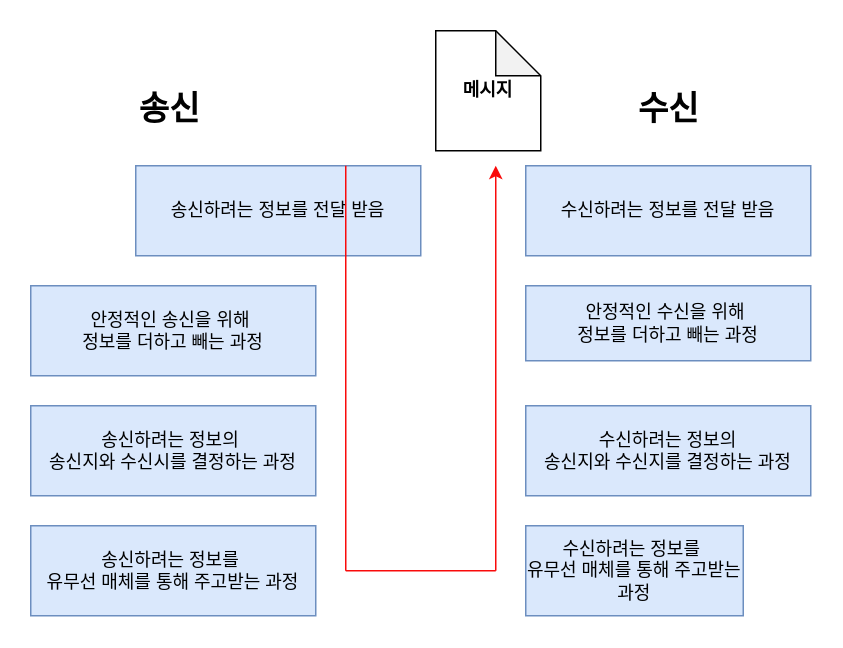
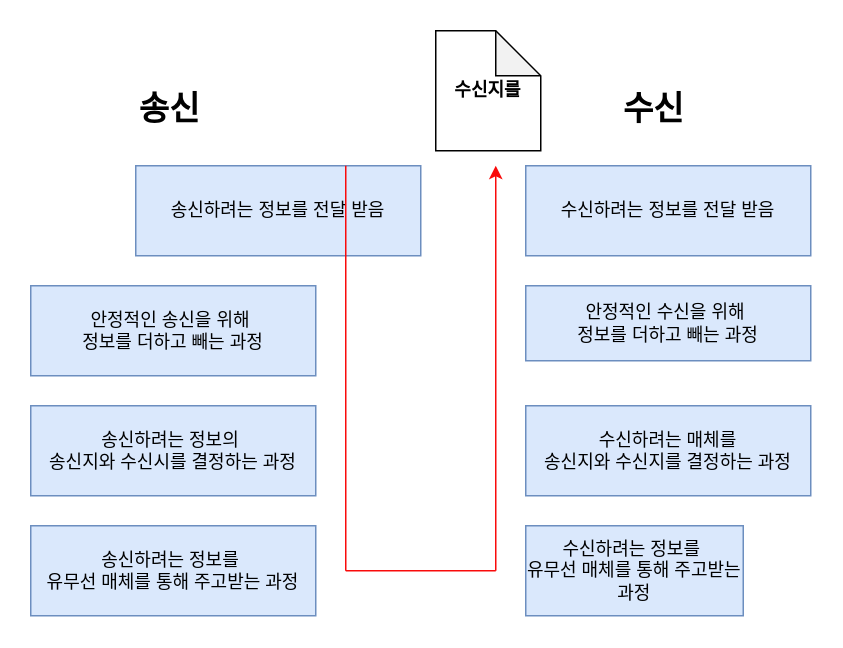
node "메시지": label "메시지" -> "수신지를"
node "수신": moved (668, 110) -> (653, 110)
node "수신하려는 정보의 송신지와 수신지를 결정하는 과정": label "수신하려는 정보의 송신지와 수신지를 결정하는 과정" -> "수신하려는 매체를 송신지와 수신지를 결정하는 과정"
